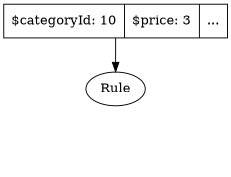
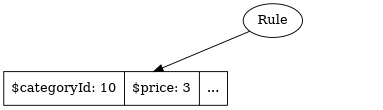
edge "$categoryId: 10" -> "Rule": reversed
